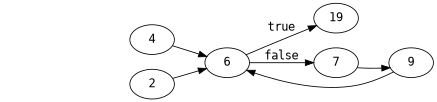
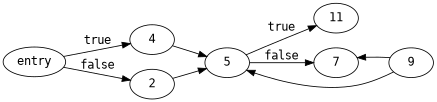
node "19": label "19" -> "11"
node "entry": added
node "6": label "6" -> "5"
edge "7" -> "9": reversed
